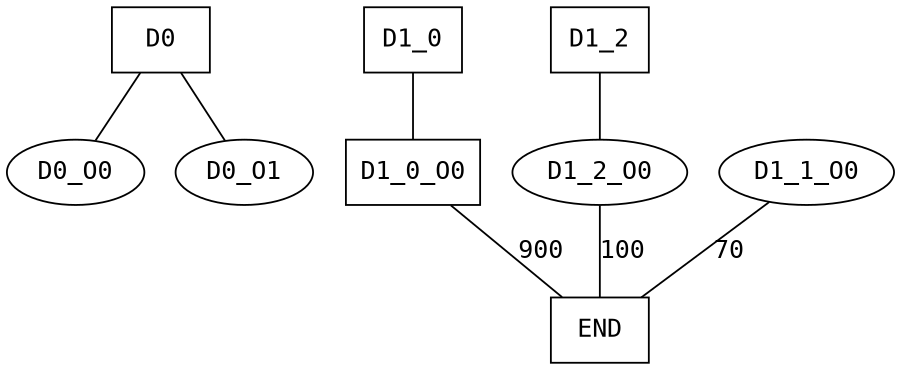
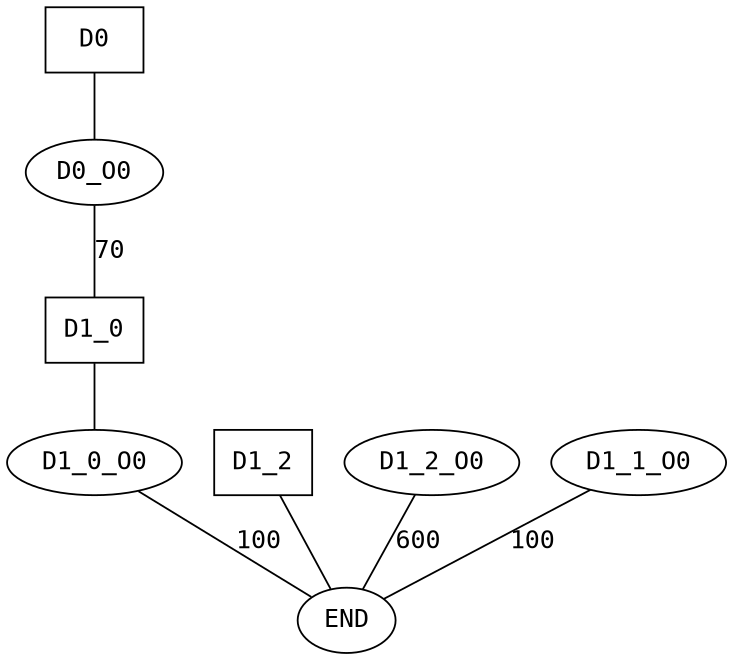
edge "D1_2" -- "D1_2_O0": now "D1_2" -- "END"
node "D0_O1": removed
node "D1_0_O0": shape box -> ellipse
edge "D0_O0" -- "D1_0": added, label "70"
edge "D1_0_O0" -- "END": label "900" -> "100"
edge "D1_2_O0" -- "END": label "100" -> "600"
edge "D1_1_O0" -- "END": label "70" -> "100"
node "END": shape box -> ellipse
